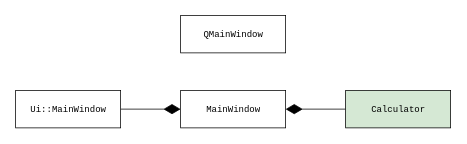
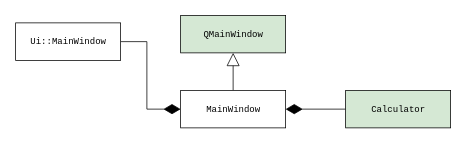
node "QMainWindow": fillcolor #ffffff -> #d5e8d4
edge "MainWindow" -> "QMainWindow": added
node "Ui::MainWindow": moved (68, 109) -> (68, 42)
